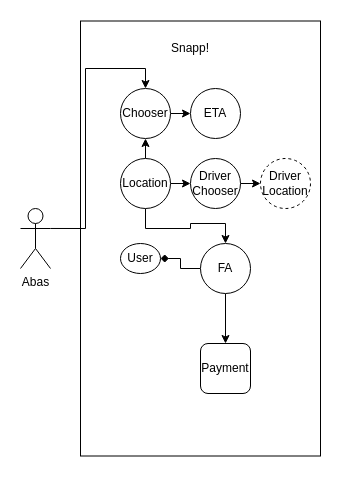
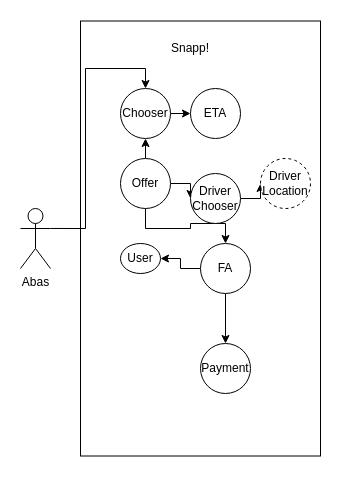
node "Location": label "Location" -> "Offer"
node "Driver Chooser": moved (216, 184) -> (216, 199)
edge "FA" -> "User": arrowhead diamond -> classic
node "Payment": shape rounded rectangle -> ellipse
